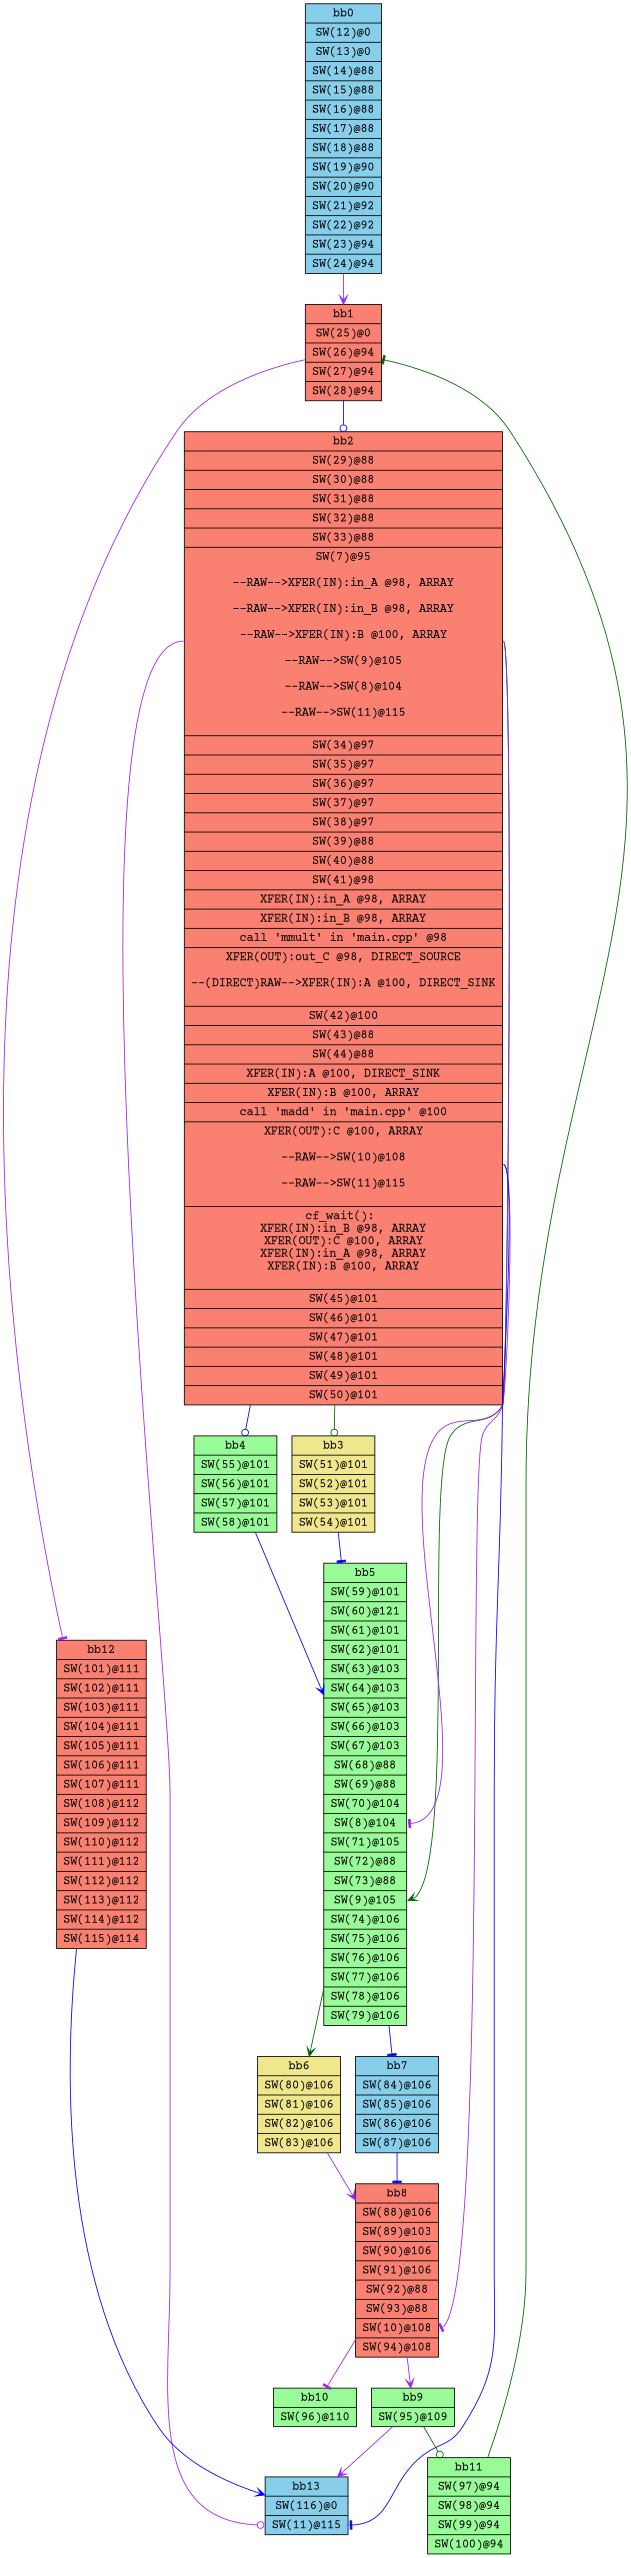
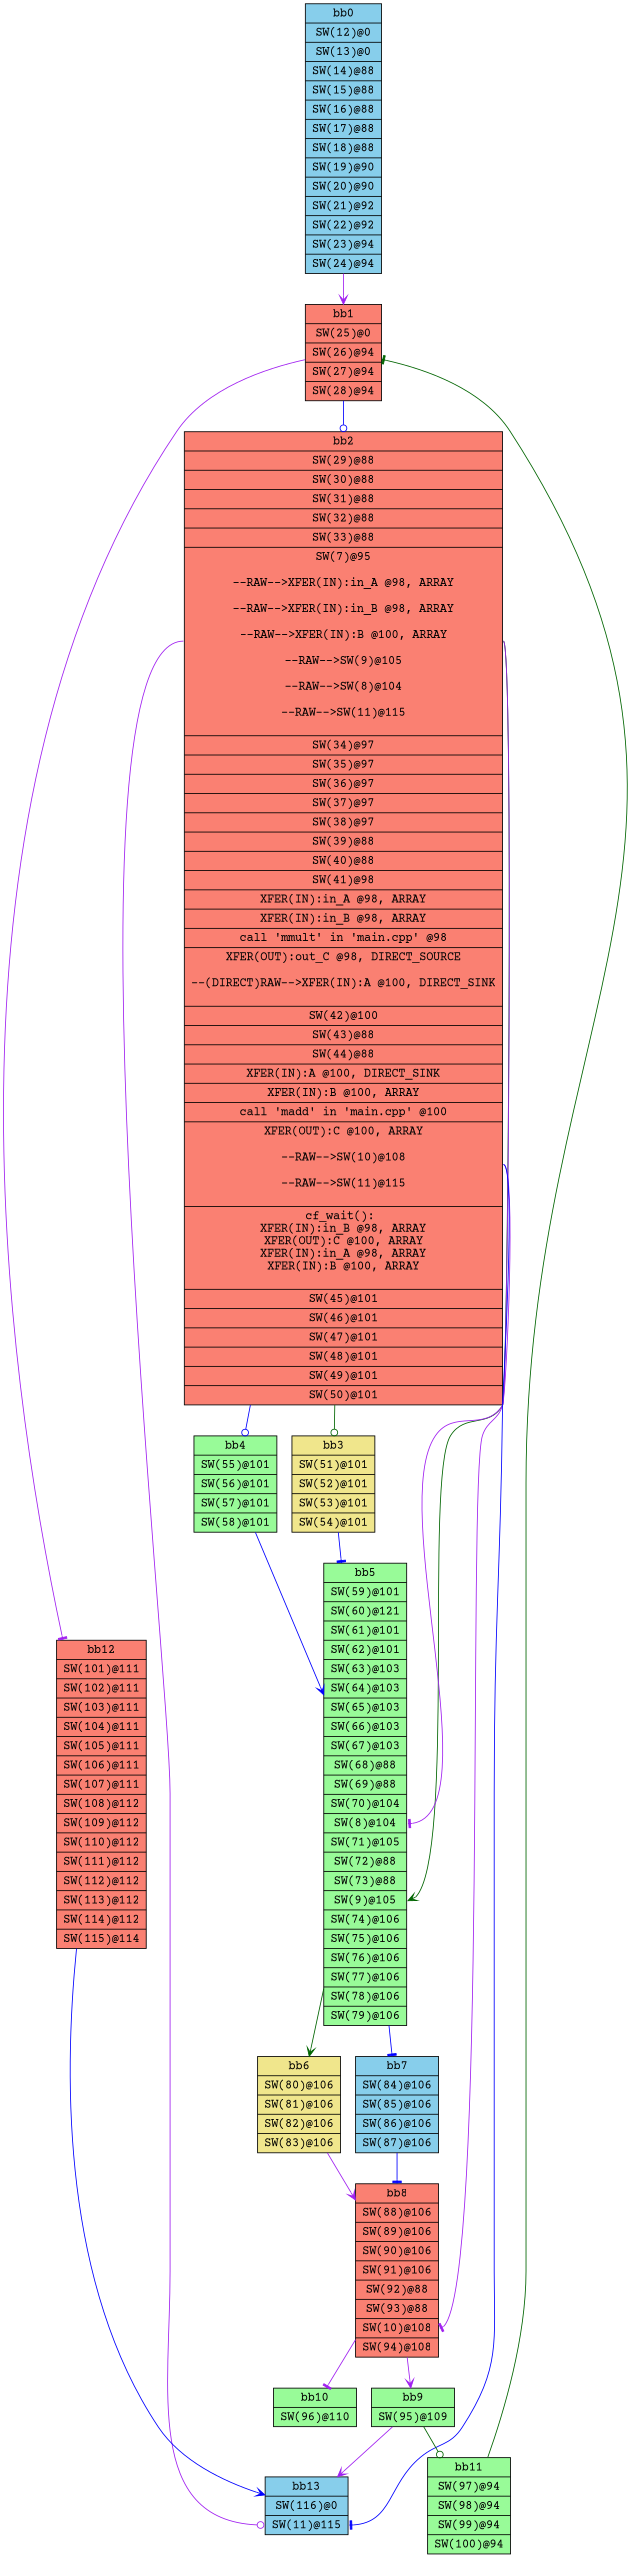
node "bb8": text "SW(89)@103" -> "SW(89)@106"
